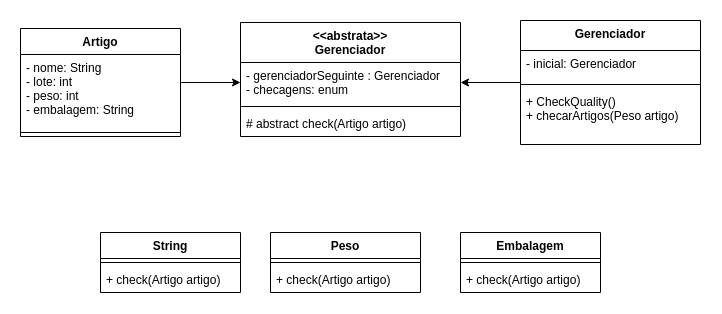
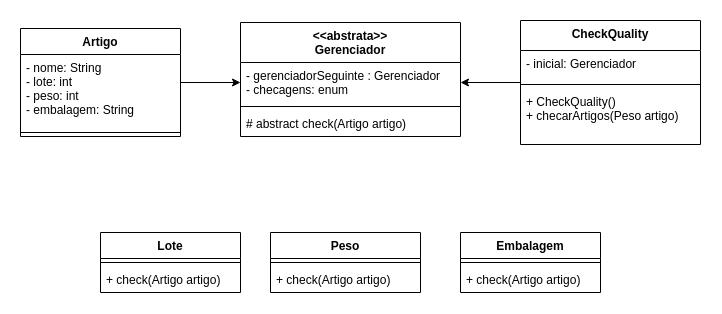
node "Gerenciador": label "Gerenciador" -> "CheckQuality"
node "String": label "String" -> "Lote"
